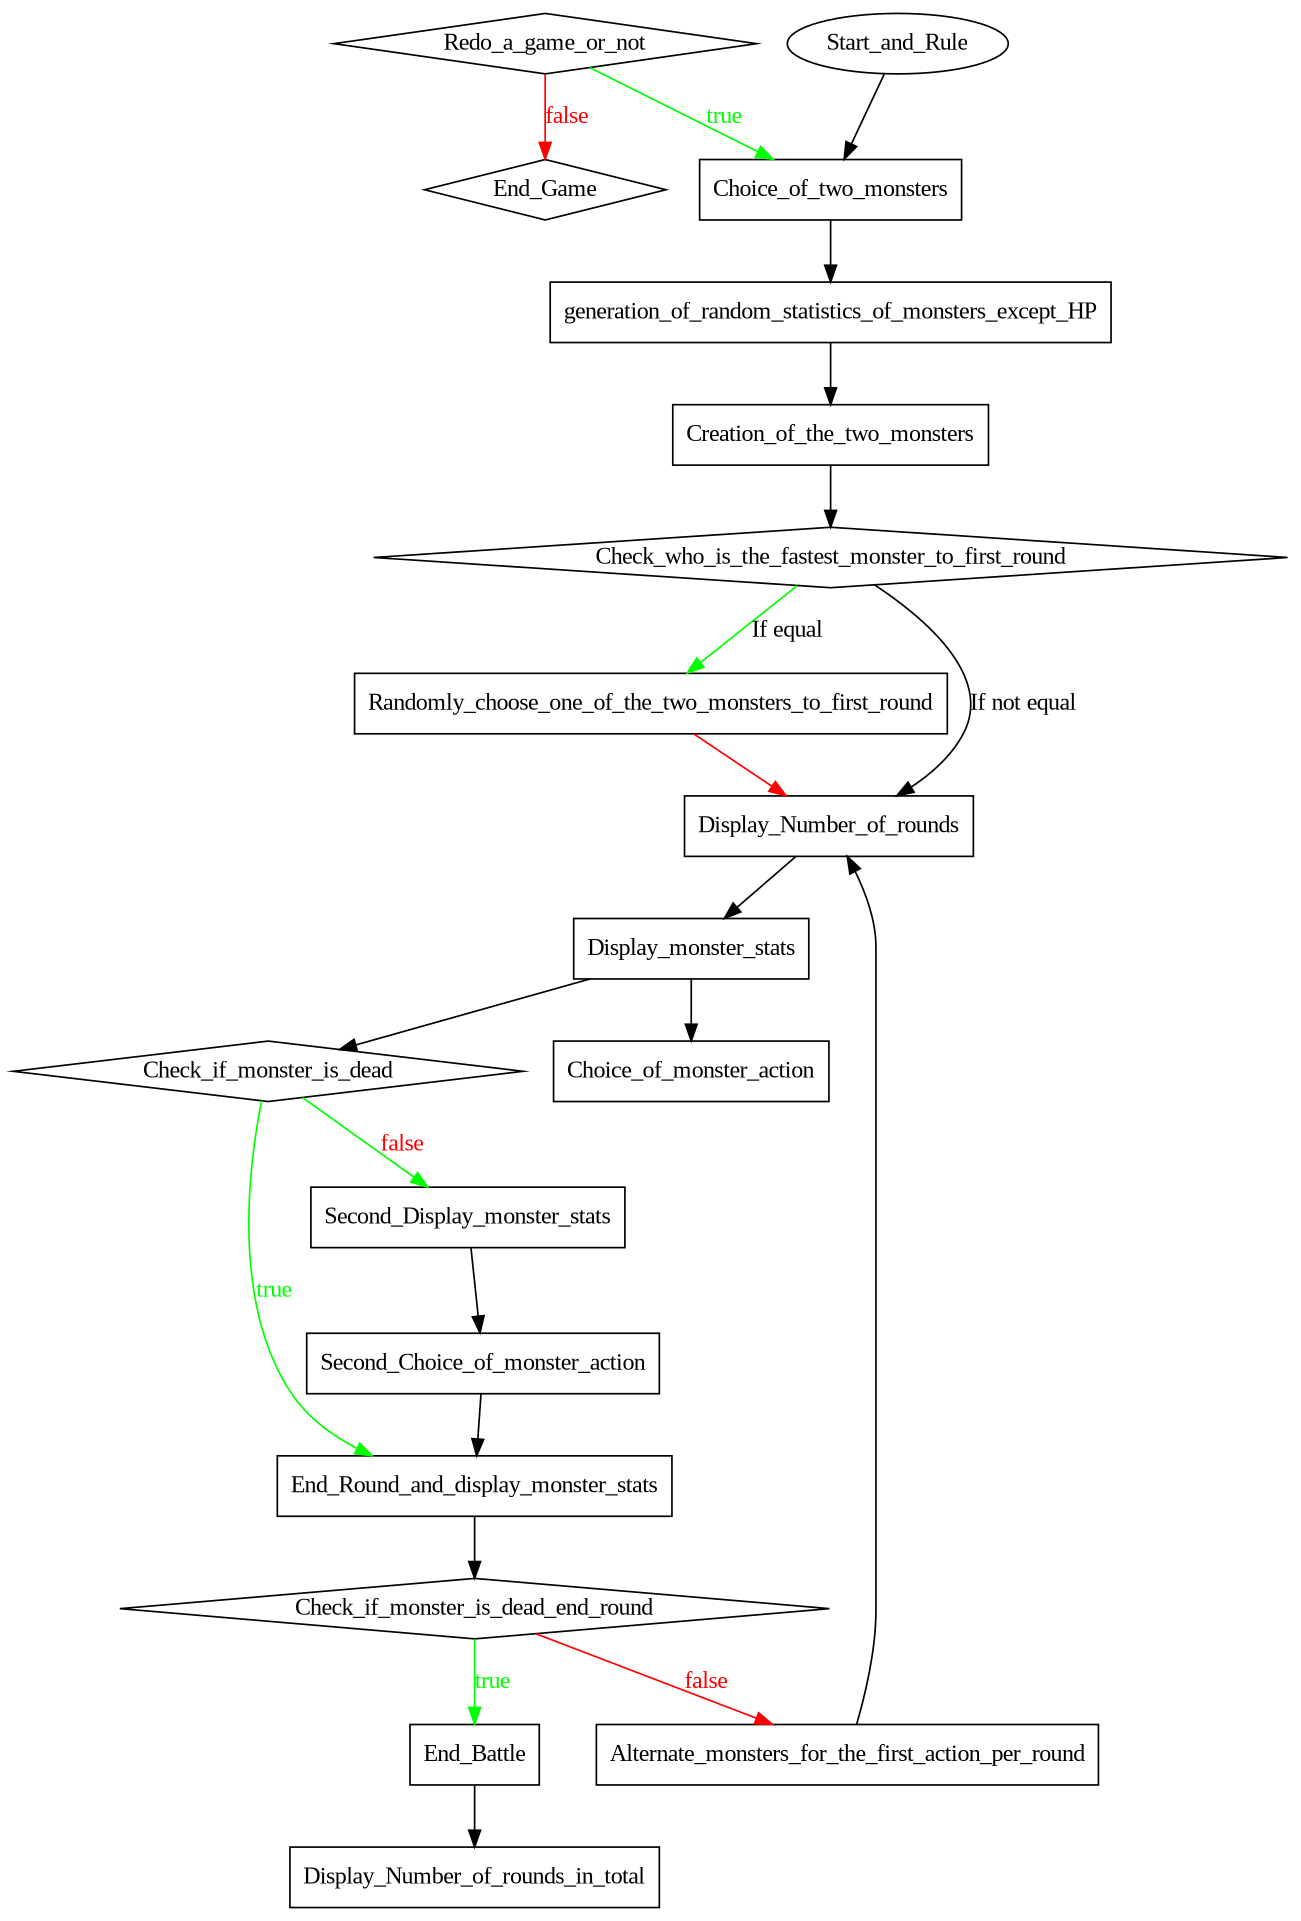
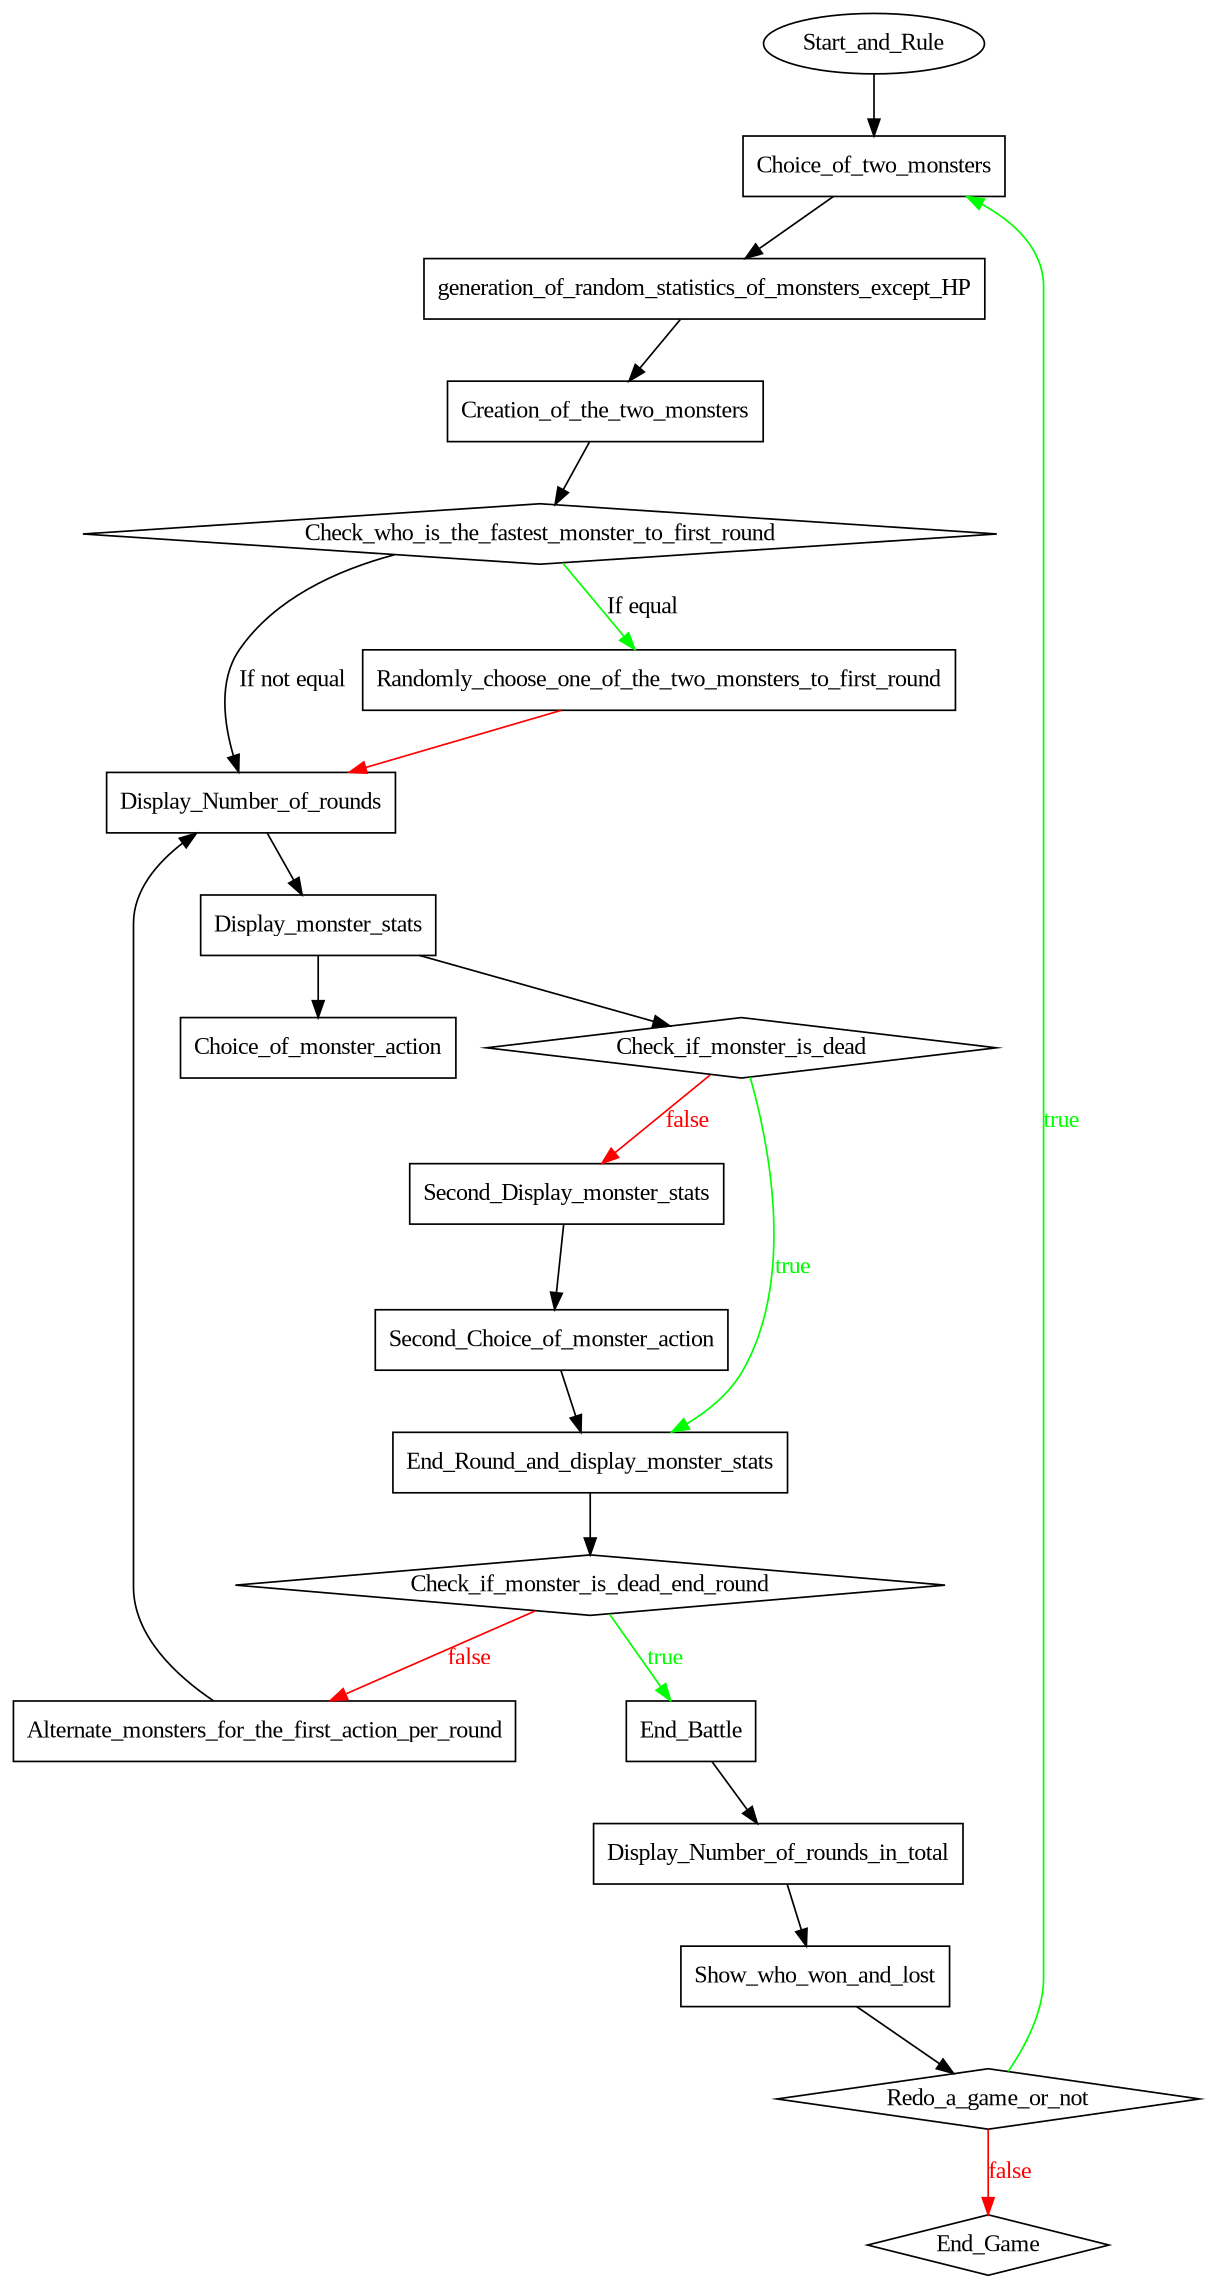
edge "Check_if_monster_is_dead" -> "Second_Display_monster_stats": color green -> red
node "Show_who_won_and_lost": added
